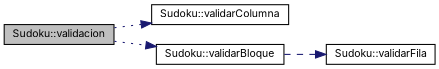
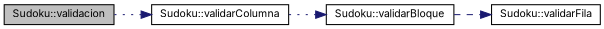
edge "Sudoku::validacion" -> "Sudoku::validarBloque": now "Sudoku::validarColumna" -> "Sudoku::validarBloque"
